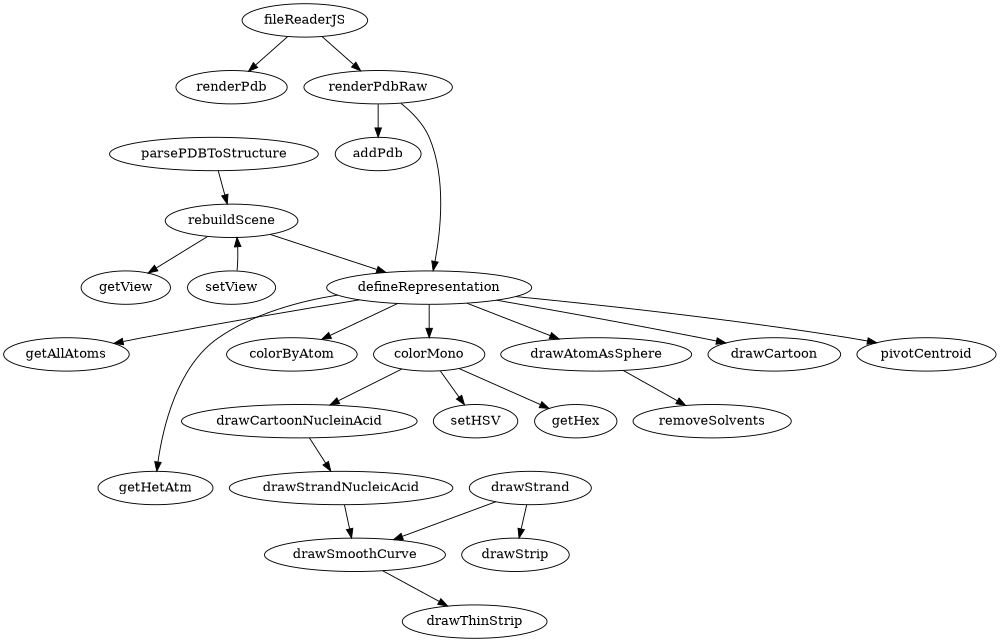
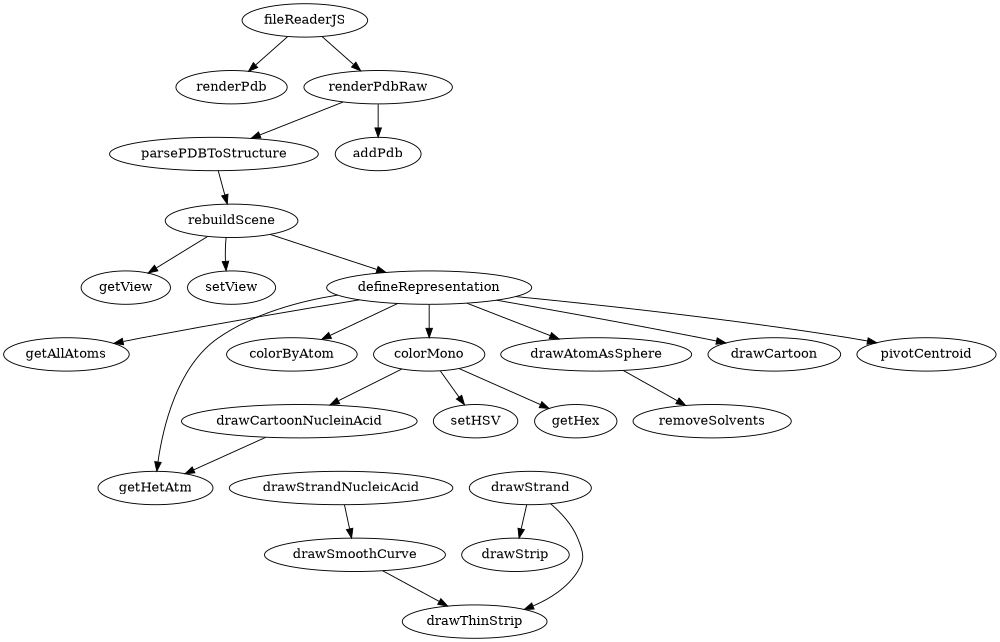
edge "renderPdbRaw" -> "defineRepresentation": now "renderPdbRaw" -> "parsePDBToStructure"
edge "setView" -> "rebuildScene": reversed
edge "drawCartoonNucleinAcid" -> "drawStrandNucleicAcid": now "drawCartoonNucleinAcid" -> "getHetAtm"
edge "drawStrand" -> "drawSmoothCurve": now "drawStrand" -> "drawThinStrip"
